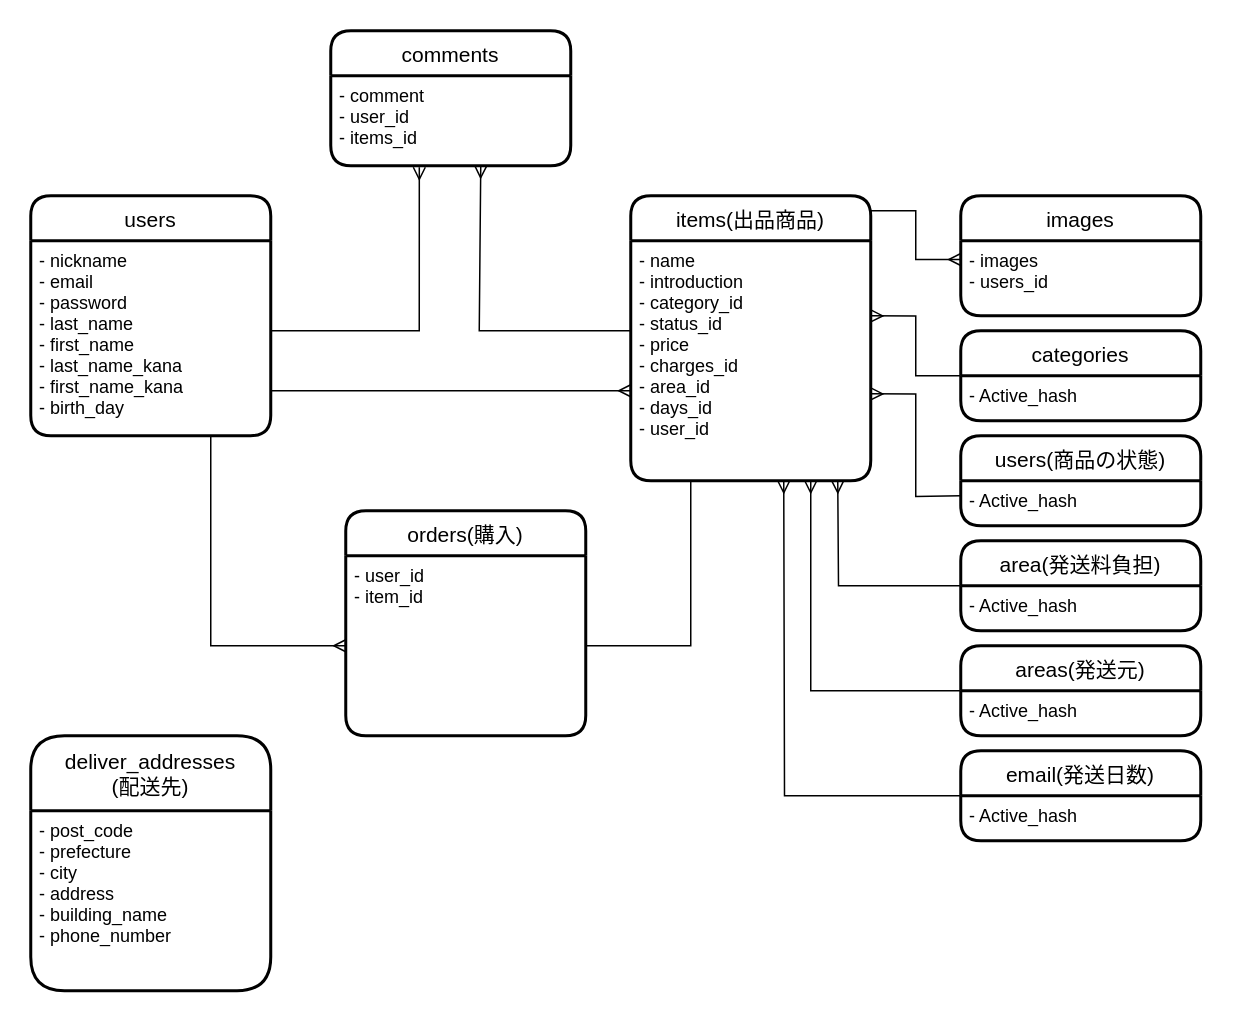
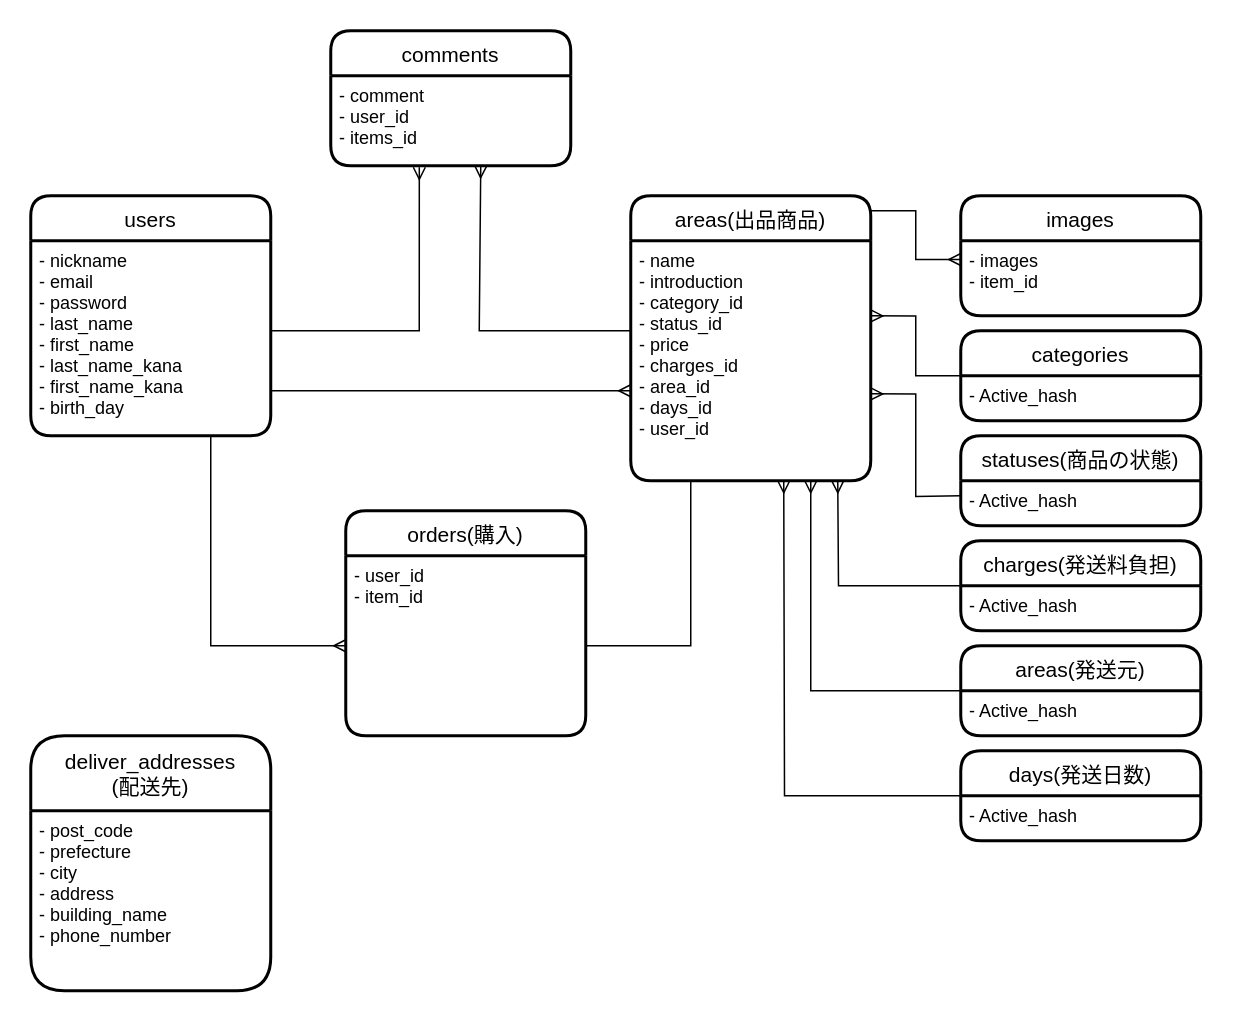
node "items(出品商品)": label "items(出品商品)" -> "areas(出品商品)"
node "- images - users_id": label "- images - users_id" -> "- images - item_id"
node "users(商品の状態)": label "users(商品の状態)" -> "statuses(商品の状態)"
node "area(発送料負担)": label "area(発送料負担)" -> "charges(発送料負担)"
node "email(発送日数)": label "email(発送日数)" -> "days(発送日数)"
